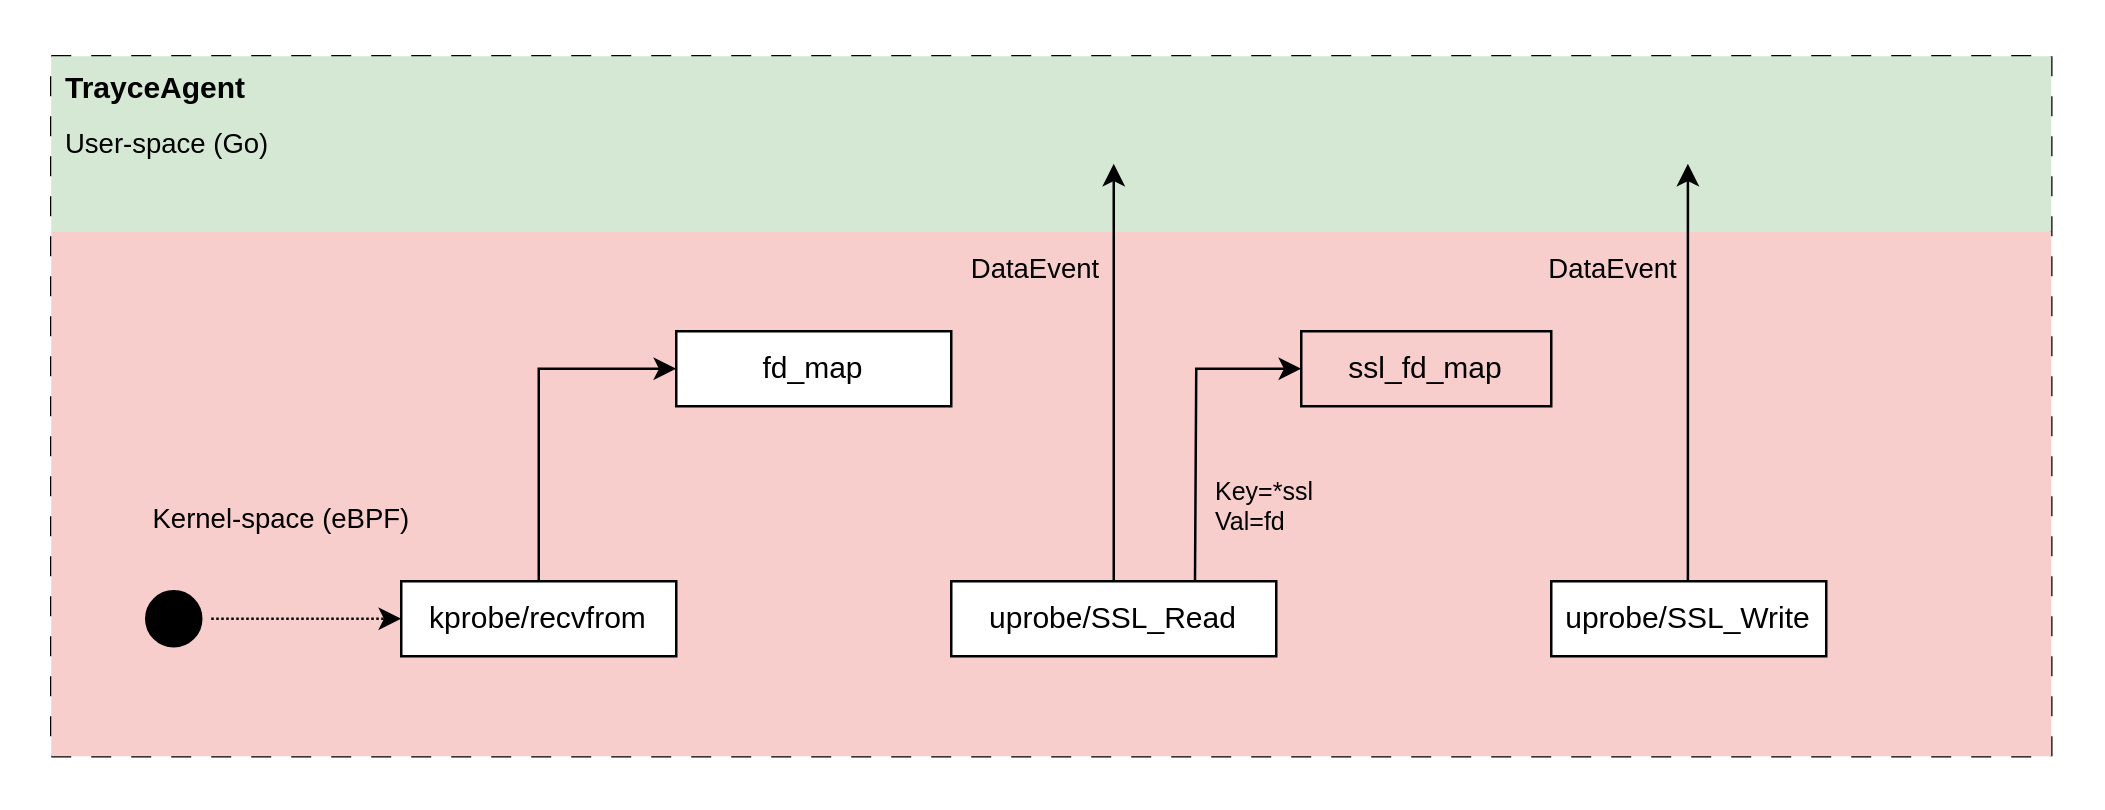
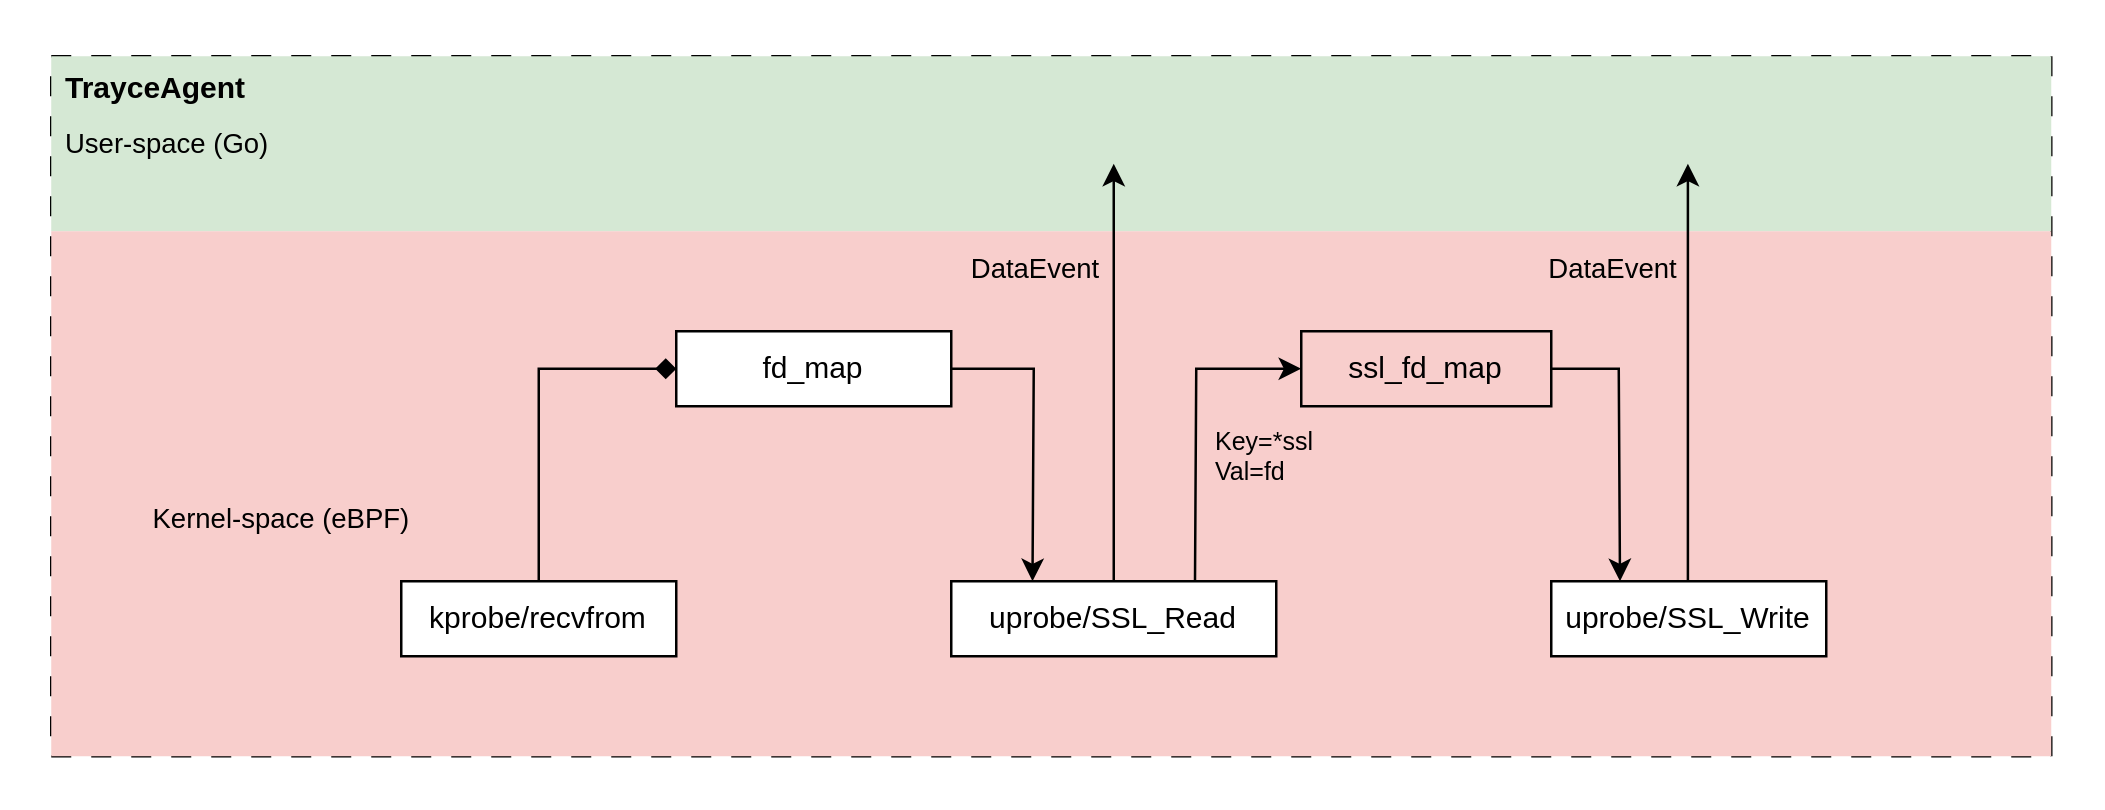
edge "kprobe/recvfrom" -> "fd_map": arrowhead classic -> diamond
edge "fd_map" -> "uprobe/SSL_Read": added
edge "ssl_fd_map" -> "uprobe/SSL_Write": added
node "Key=*ssl Val=fd": moved (1324, 506) -> (1324, 456)
node "S": removed
edge "S" -> "kprobe/recvfrom": removed
